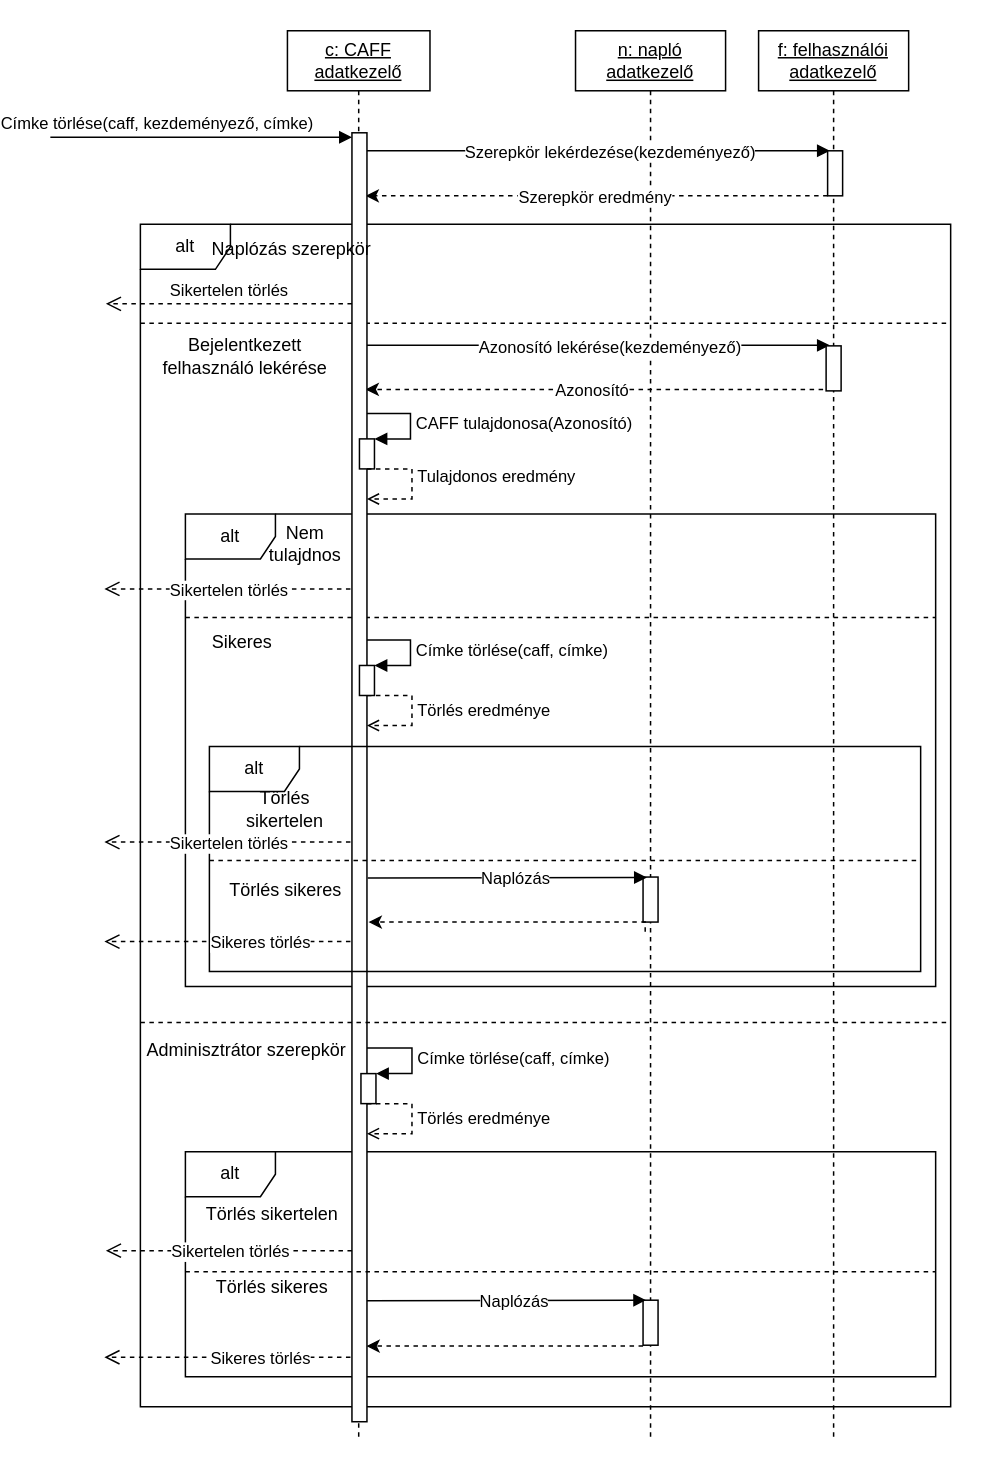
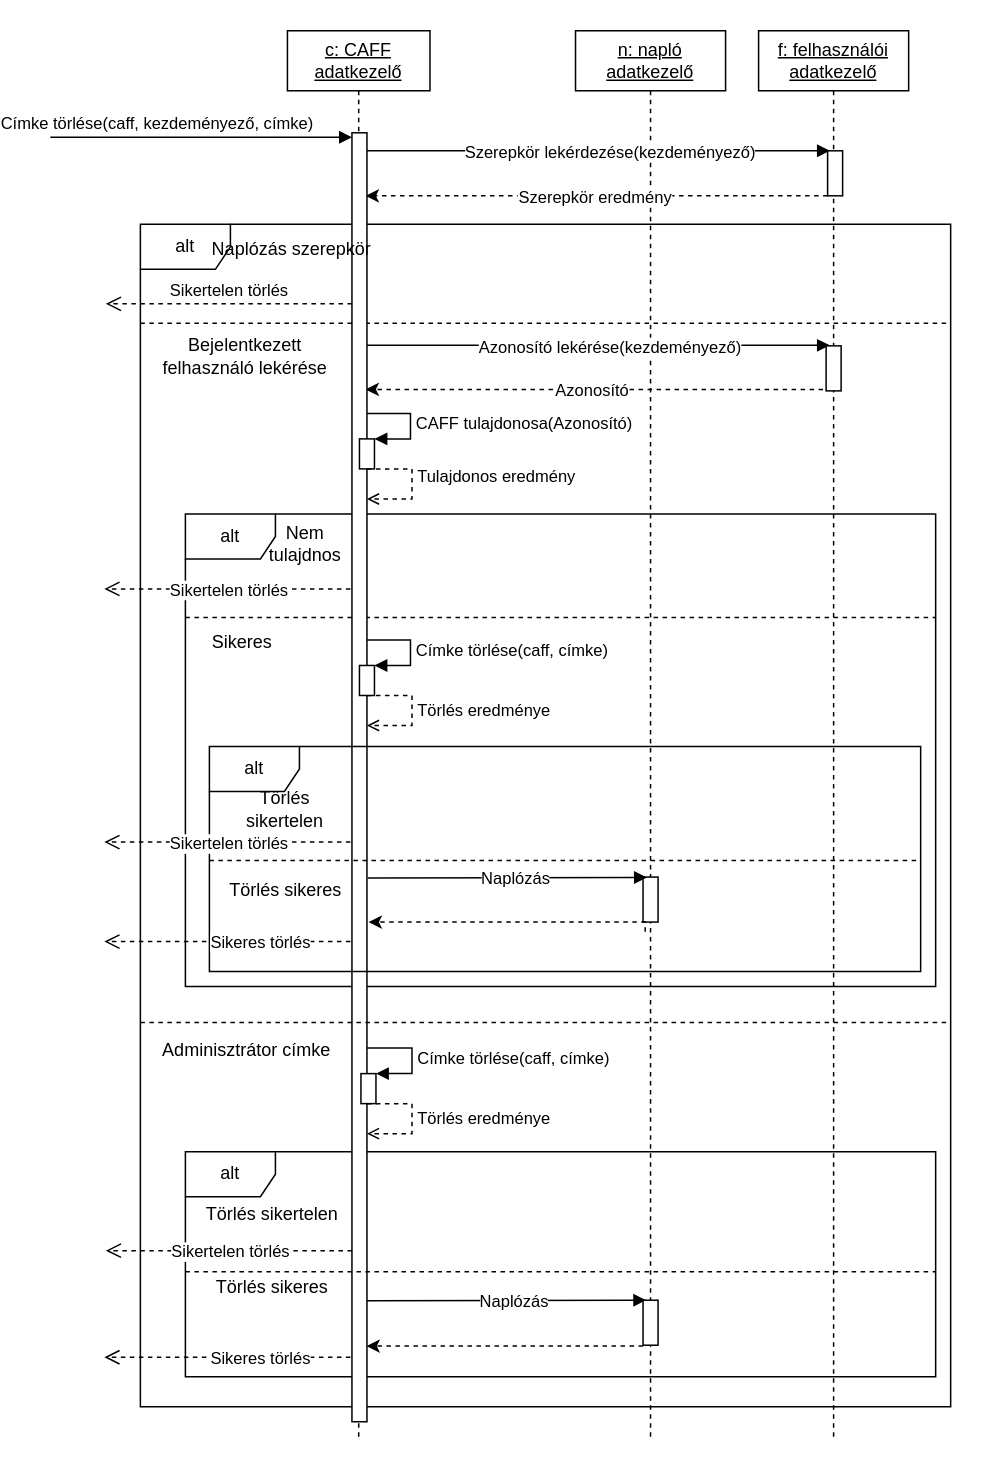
node "Adminisztrátor szerepkör": label "Adminisztrátor szerepkör" -> "Adminisztrátor címke"
